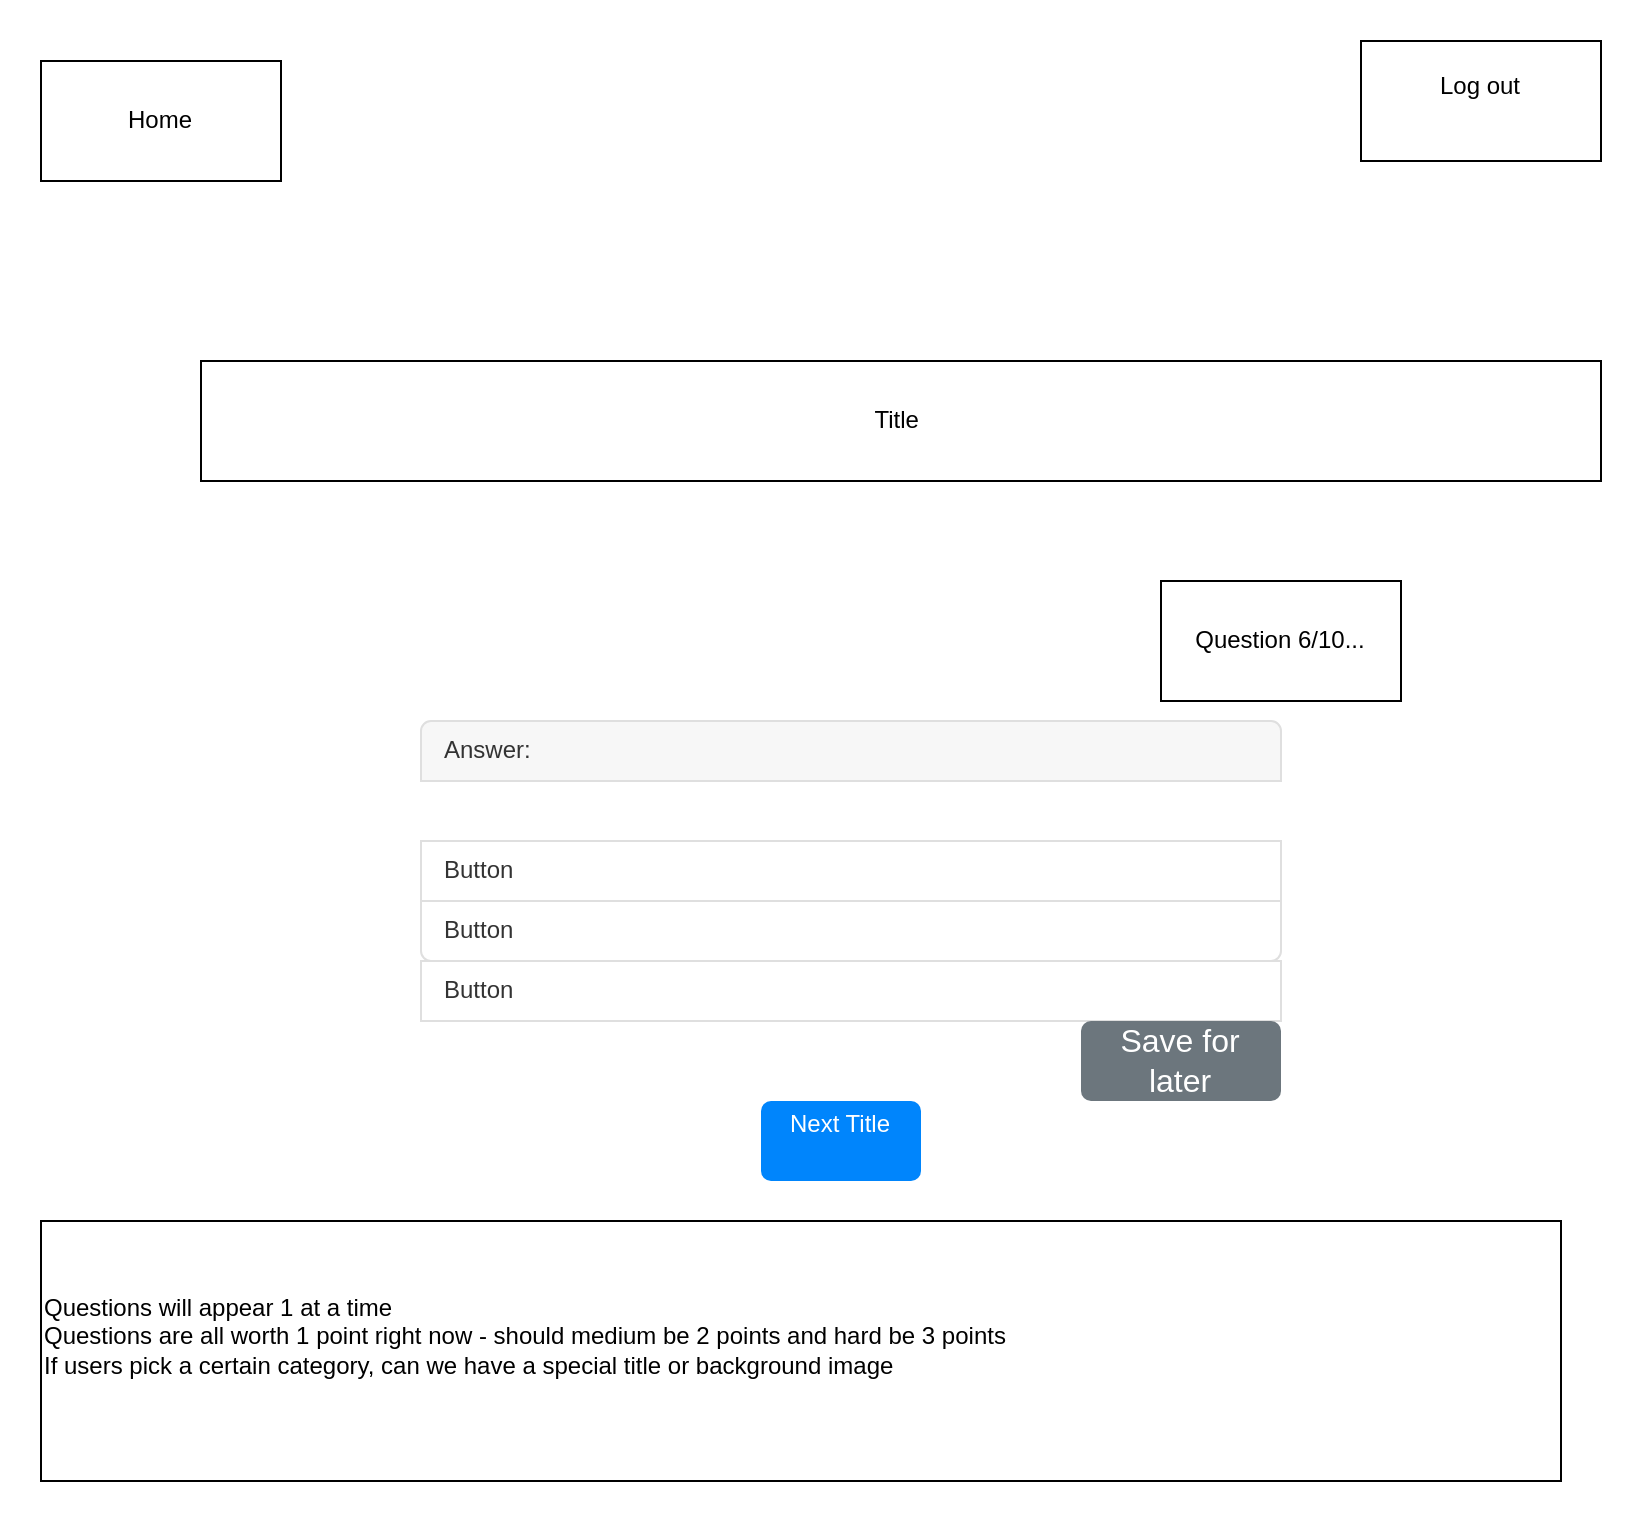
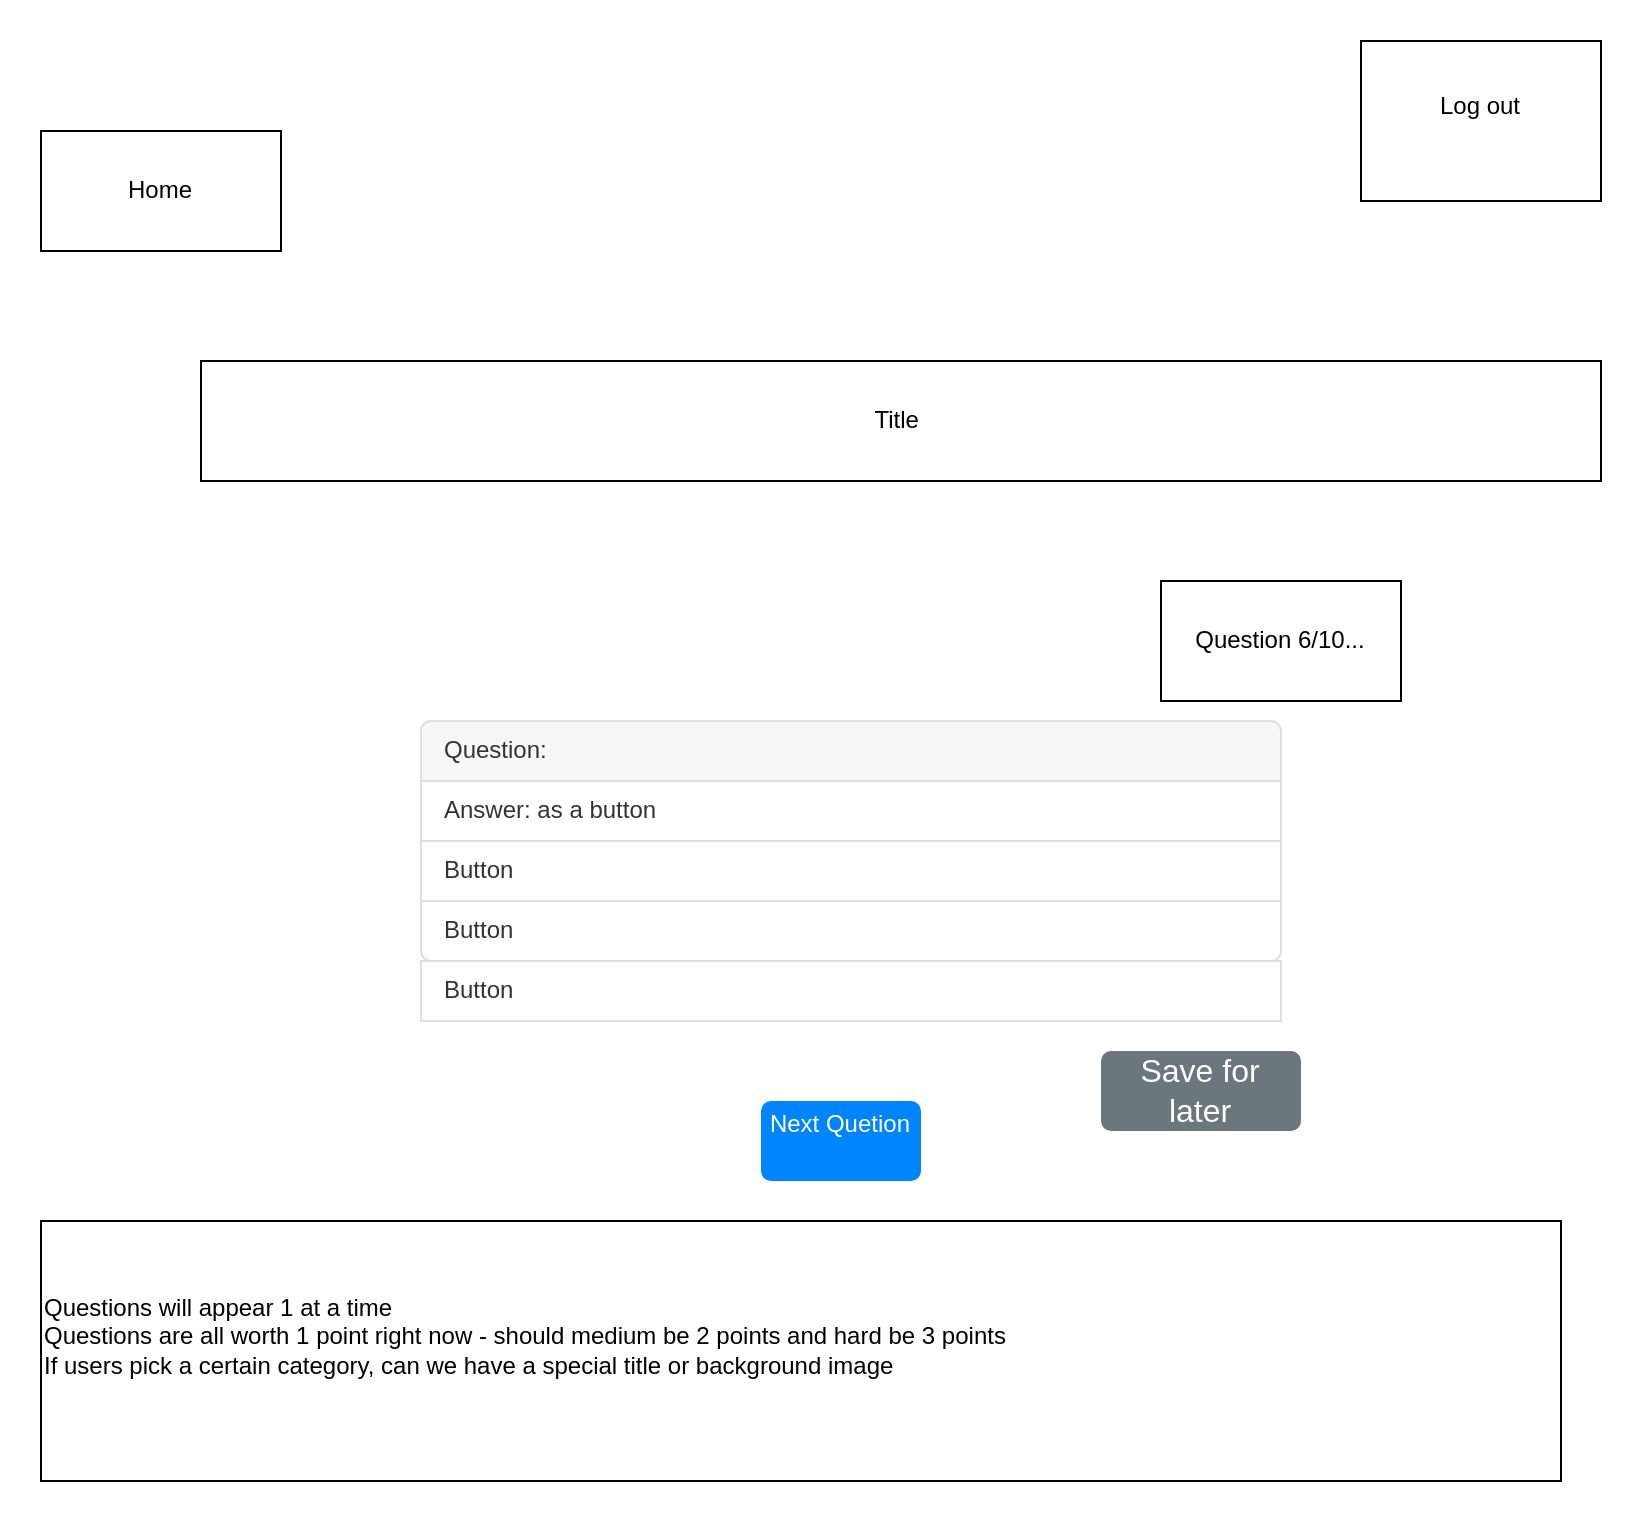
node "Log out": size 240x120 -> 240x160
node "Home": moved (161, 121) -> (161, 191)
node "Answer:": label "Answer:" -> "Question:"
node "Answer: as a button": added
node "Save for later": moved (1181, 1061) -> (1201, 1091)
node "Next Title": label "Next Title" -> "Next Quetion"
